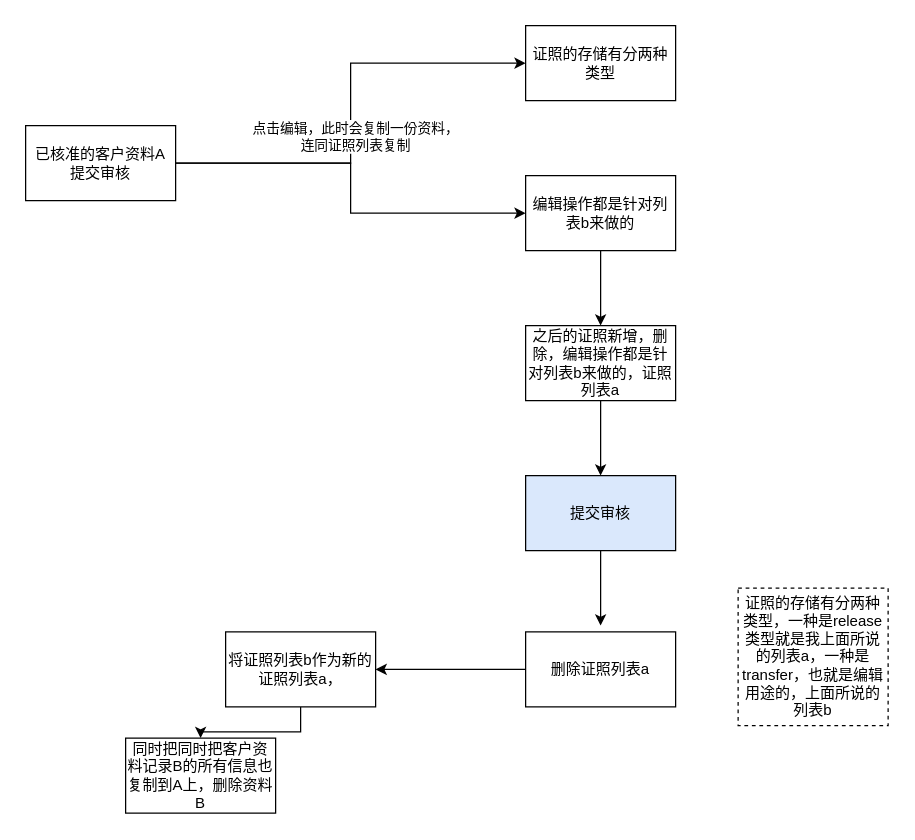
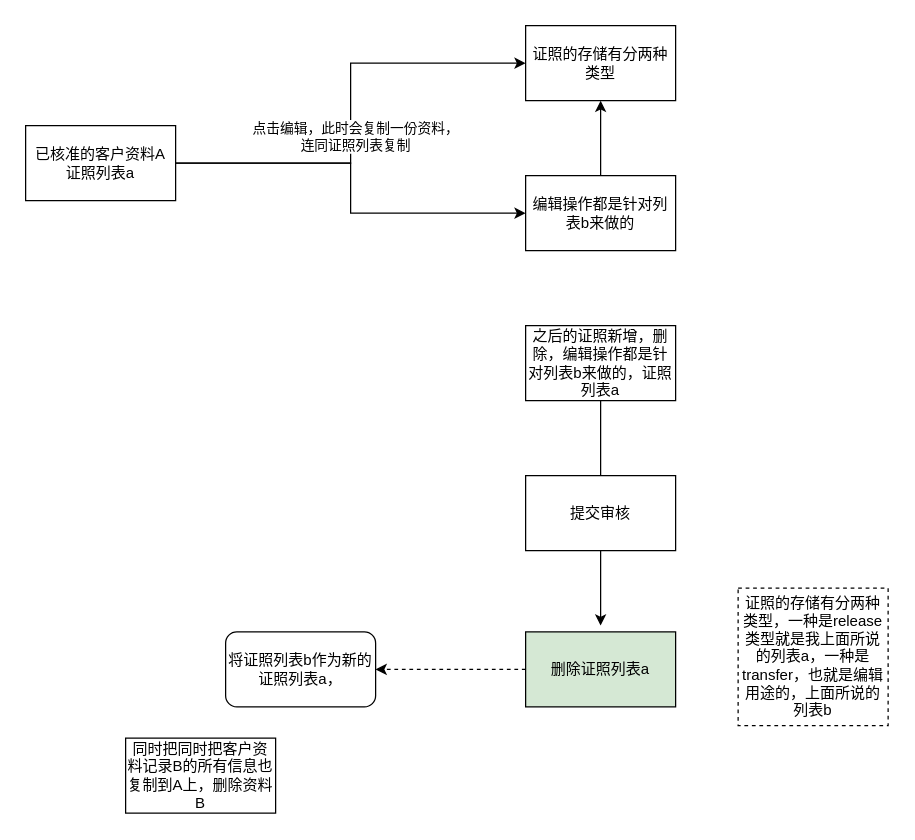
node "已核准的客户资料A 提交审核": label "已核准的客户资料A 提交审核" -> "已核准的客户资料A 证照列表a"
edge "编辑操作都是针对列表b来做的" -> "之后的证照新增，删除，编辑操作都是针对列表b来做的，证照列表a": now "编辑操作都是针对列表b来做的" -> "证照的存储有分两种类型"
edge "之后的证照新增，删除，编辑操作都是针对列表b来做的，证照列表a" -> "提交审核": arrowhead classic -> none
node "提交审核": fillcolor #dae8fc -> #ffffff
node "将证照列表b作为新的证照列表a，": shape rectangle -> rounded rectangle
edge "删除证照列表a" -> "将证照列表b作为新的证照列表a，": style solid -> dashed
node "删除证照列表a": fillcolor #ffffff -> #d5e8d4
edge "将证照列表b作为新的证照列表a，" -> "同时把同时把客户资料记录B的所有信息也复制到A上，删除资料B": removed
